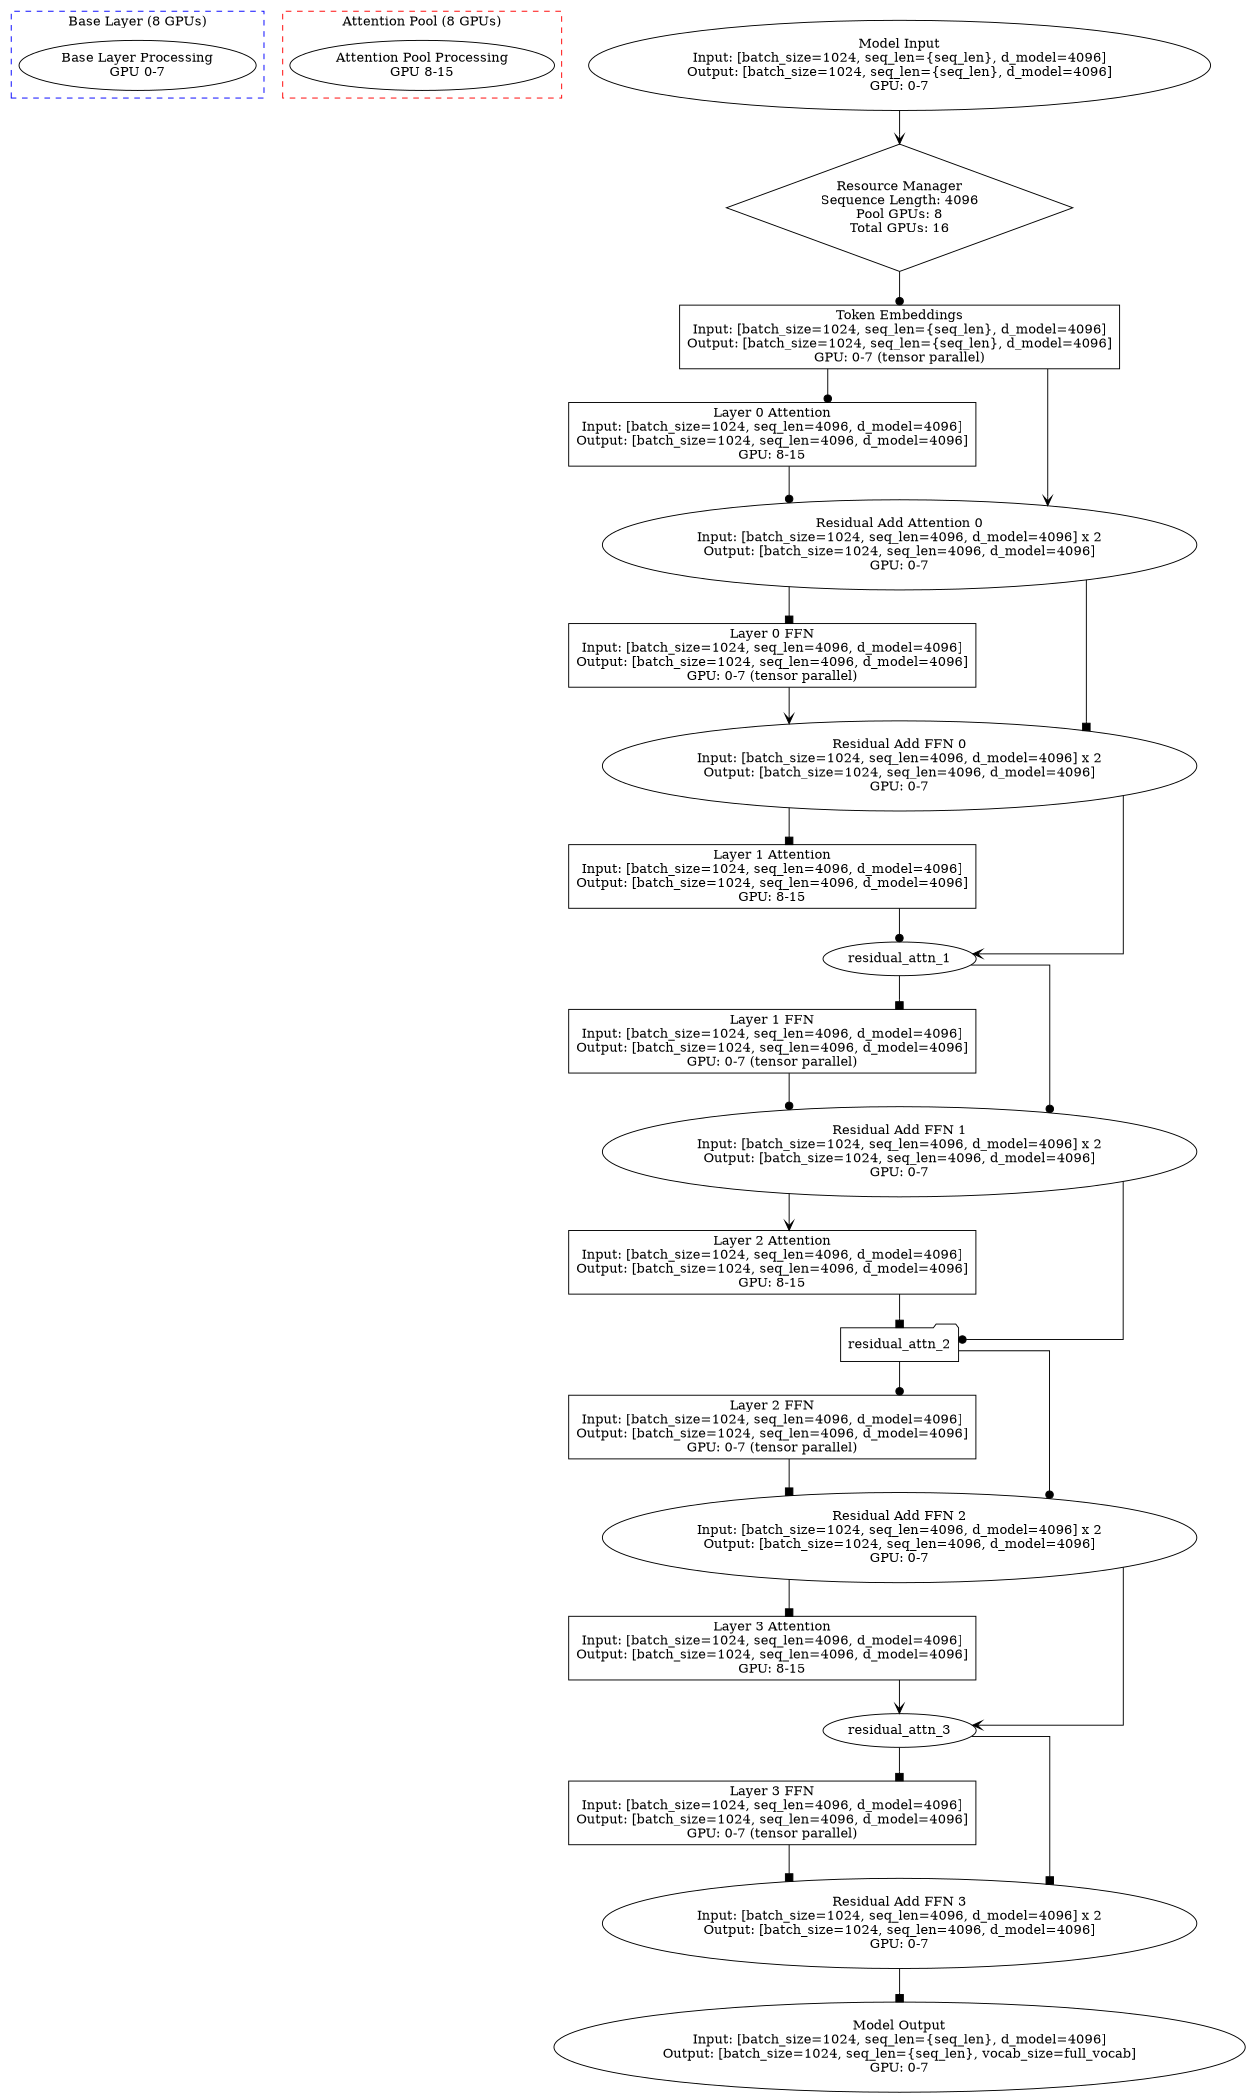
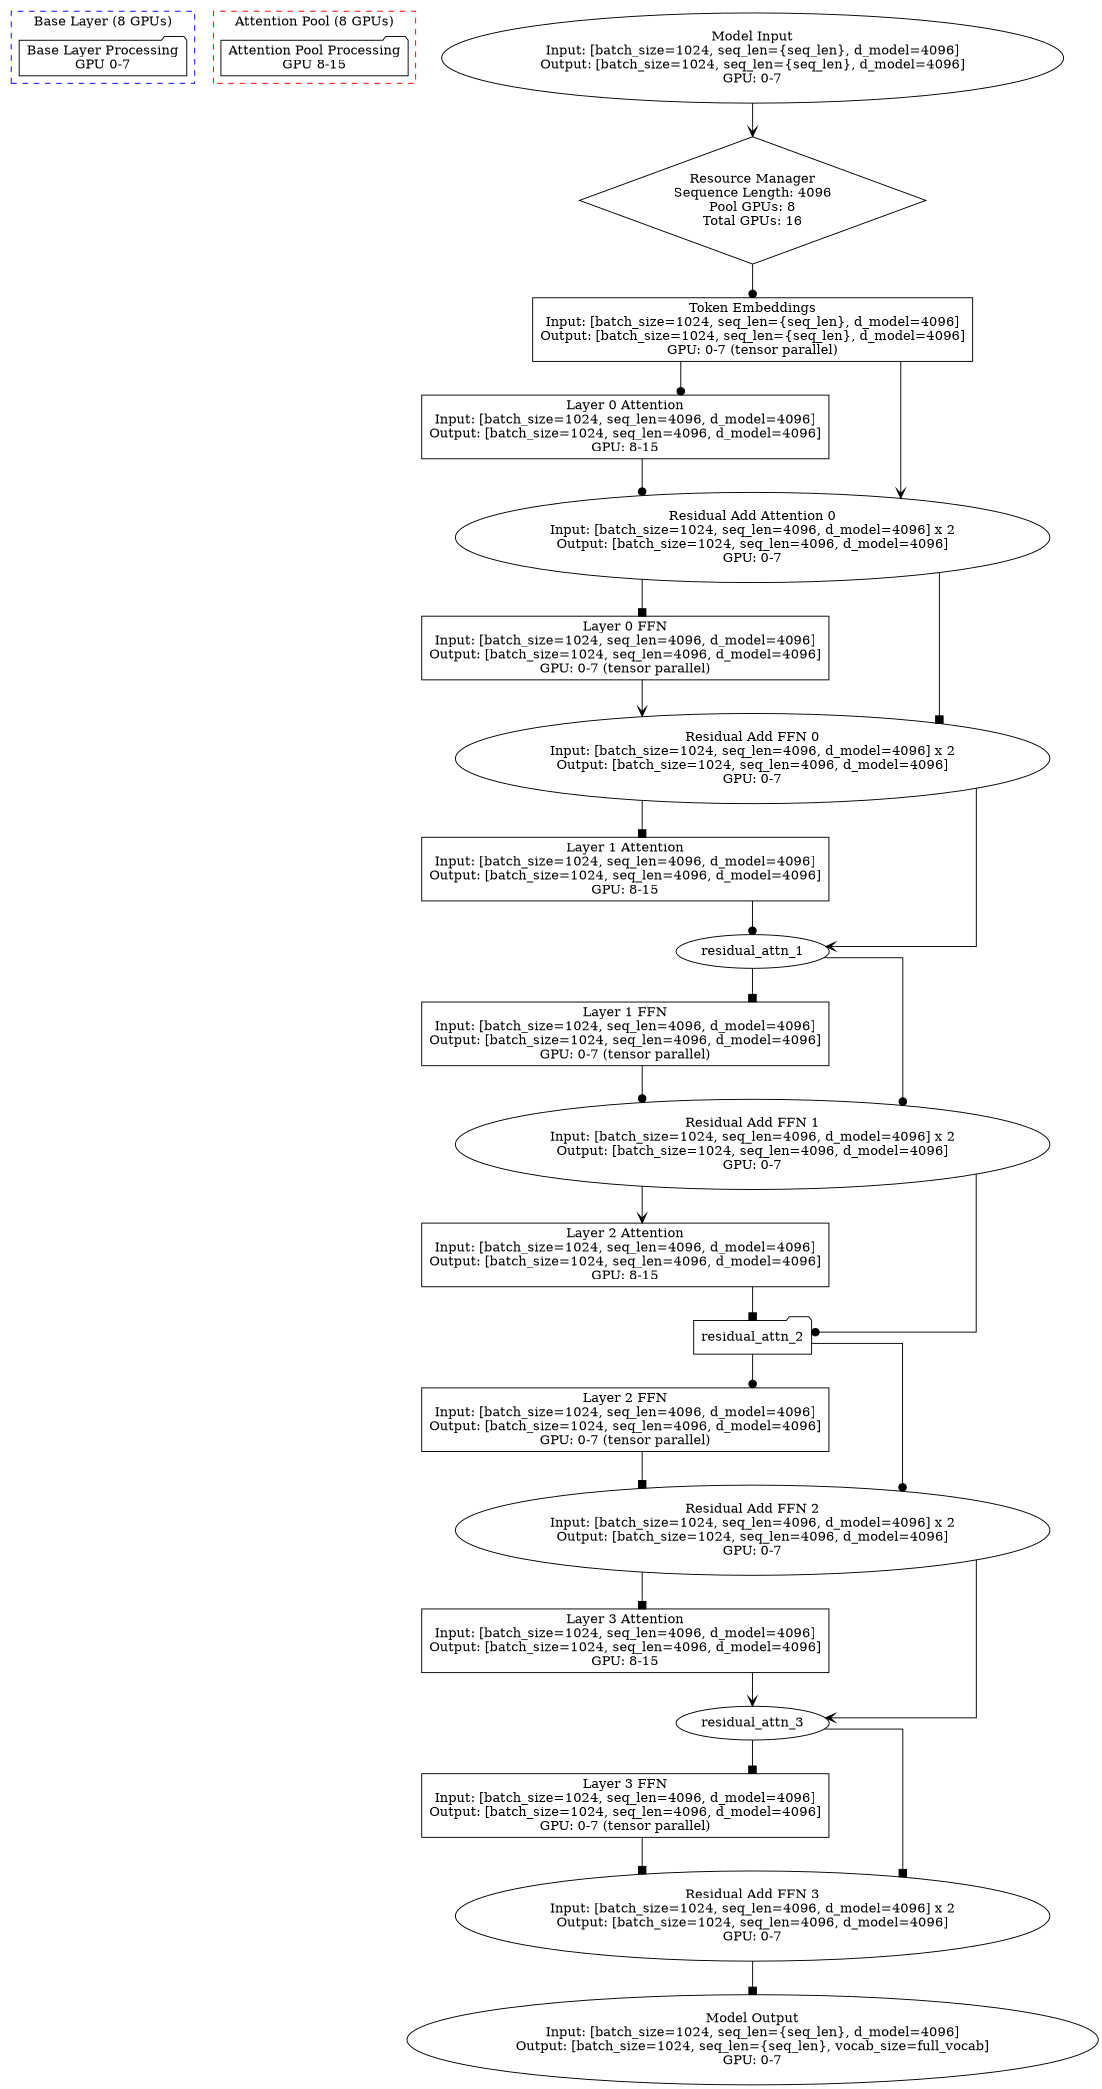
node "Base Layer Processing GPU 0-7": shape ellipse -> folder
node "Attention Pool Processing GPU 8-15": shape ellipse -> folder
